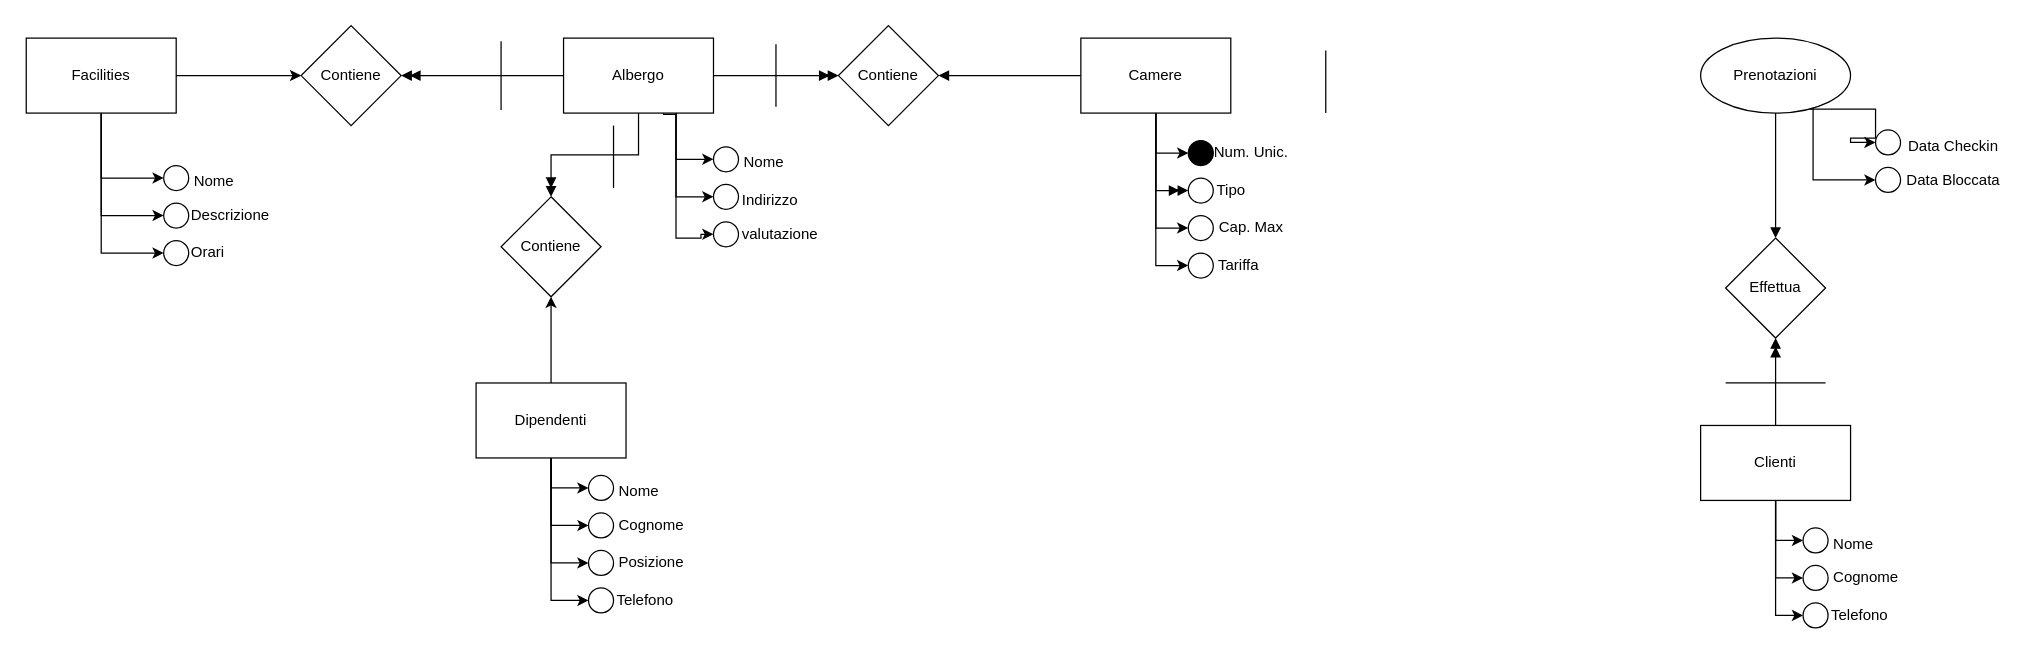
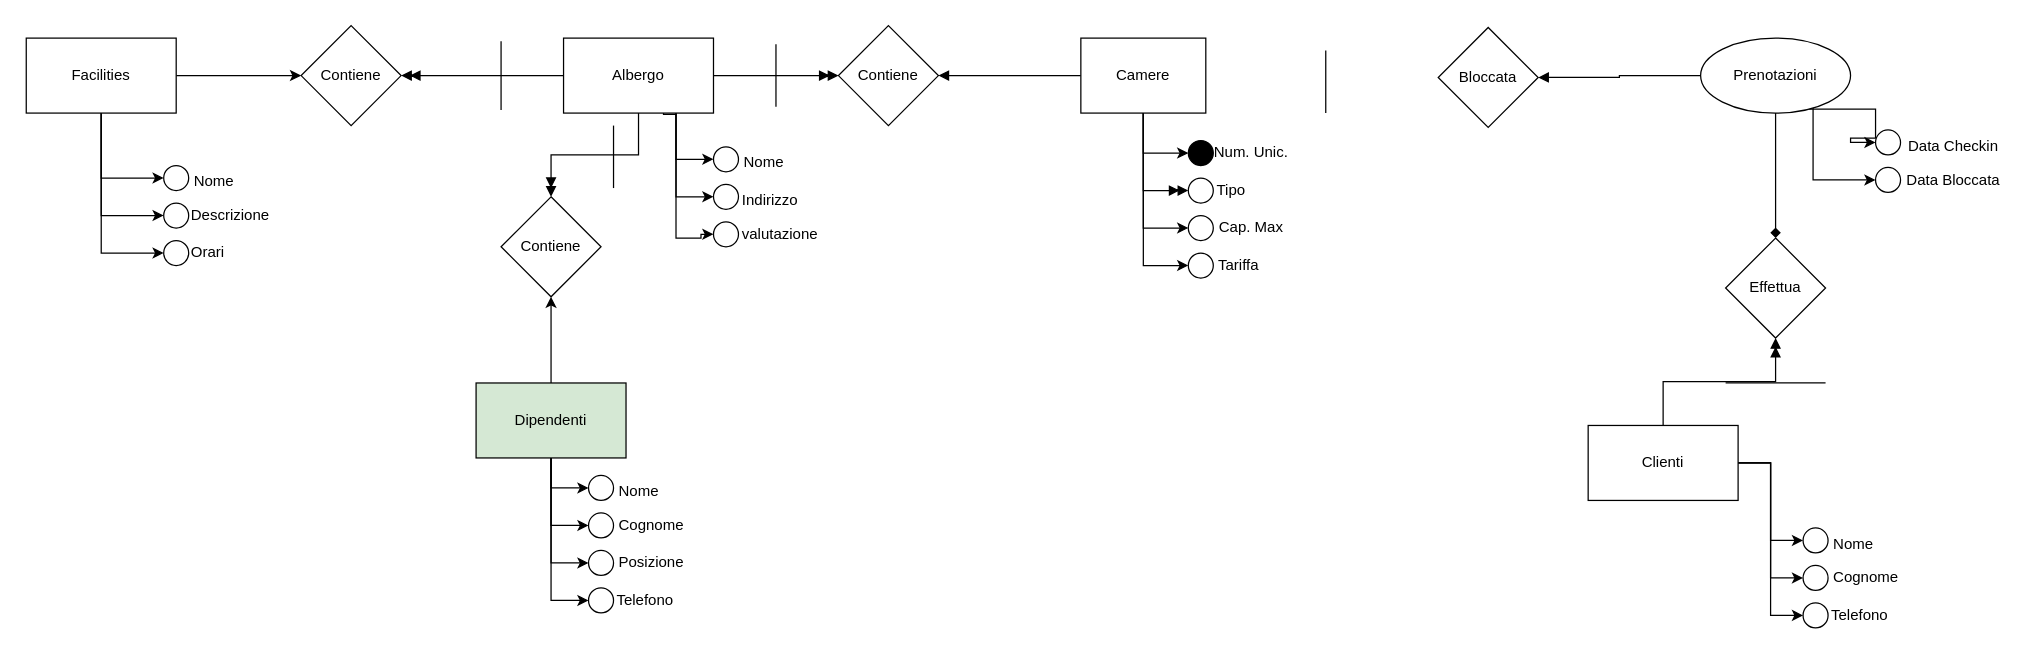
node "Camere": size 150x75 -> 125x75
edge "Prenotazioni" -> "Bloccata": added
node "Bloccata": added
edge "Prenotazioni" -> "Effettua": arrowhead block -> diamond
node "Dipendenti": fillcolor #ffffff -> #d5e8d4
node "Clienti": moved (1776, 463) -> (1663, 463)
